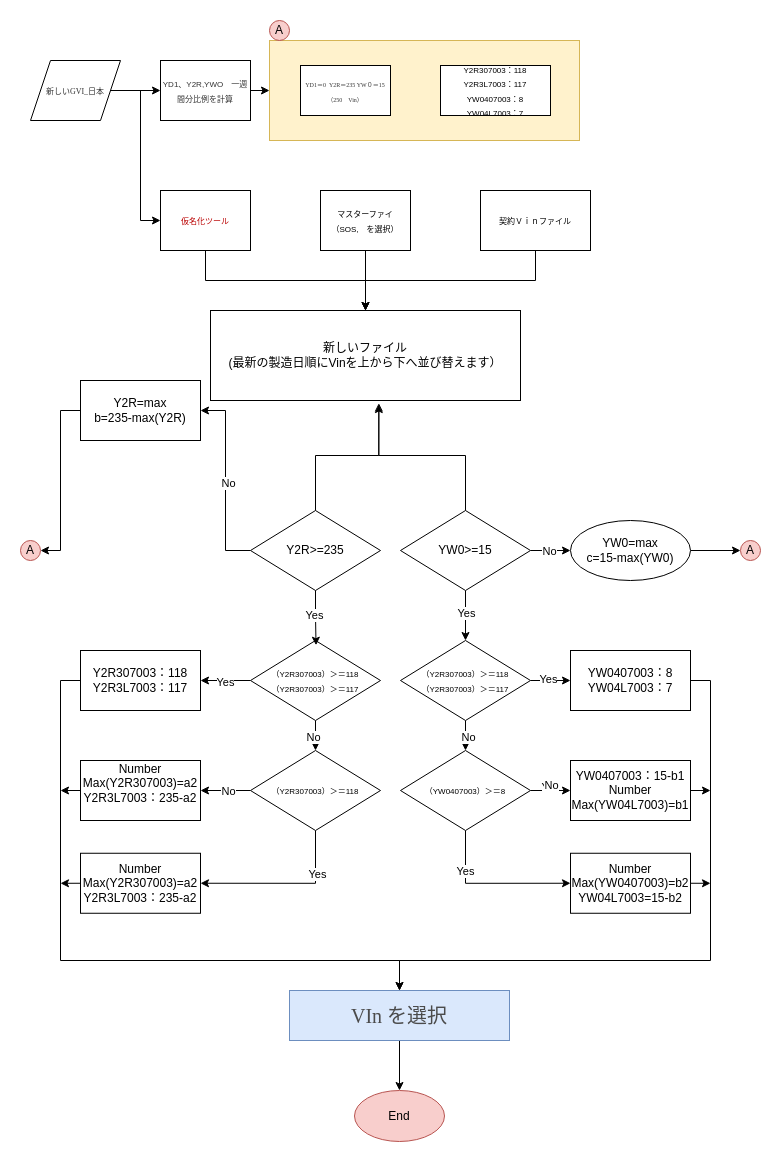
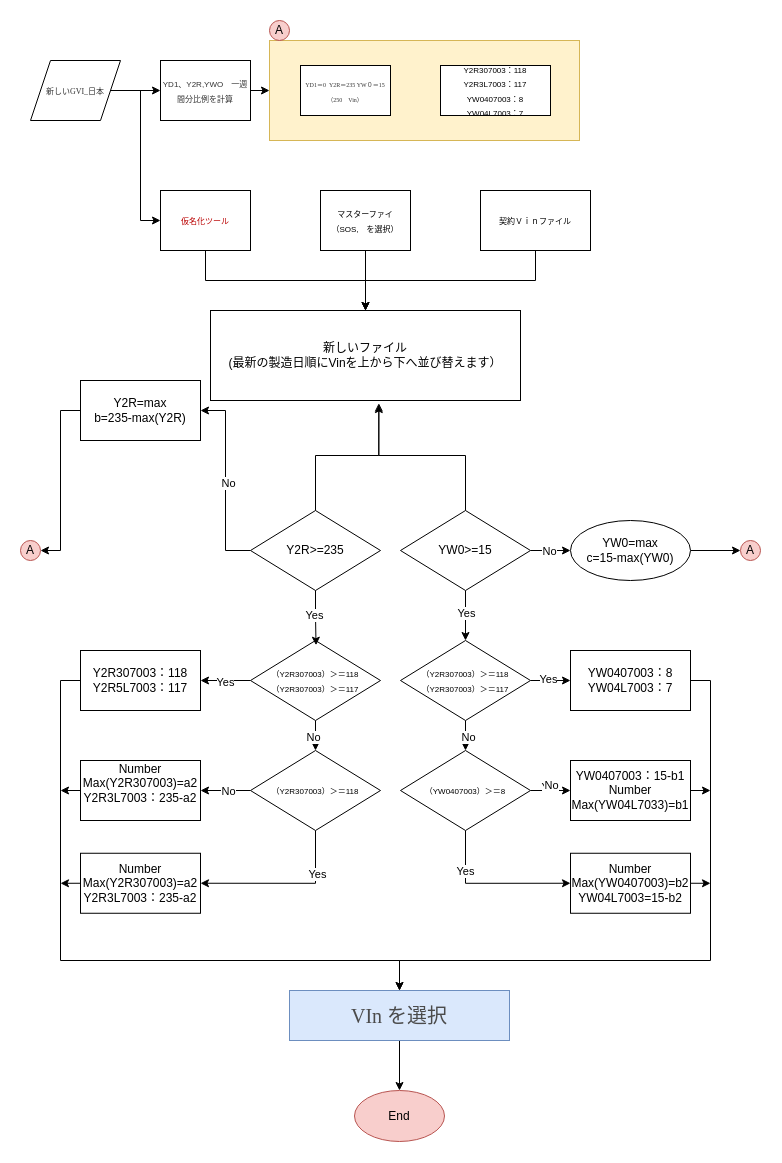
node "Y2R307003：118 Y2R3L7003：117": label "Y2R307003：118 Y2R3L7003：117" -> "Y2R307003：118 Y2R5L7003：117"
node "YW0407003：15-b1 Number Max(YW04L7003)=b1": label "YW0407003：15-b1 Number Max(YW04L7003)=b1" -> "YW0407003：15-b1 Number Max(YW04L7033)=b1"
